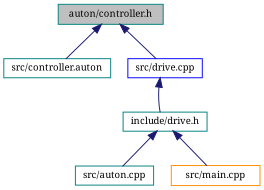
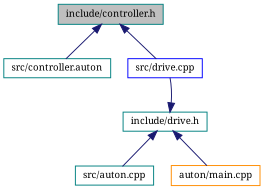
node "auton/controller.h": label "auton/controller.h" -> "include/controller.h"
edge "include/drive.h" -> "src/drive.cpp": reversed
node "src/main.cpp": label "src/main.cpp" -> "auton/main.cpp"
